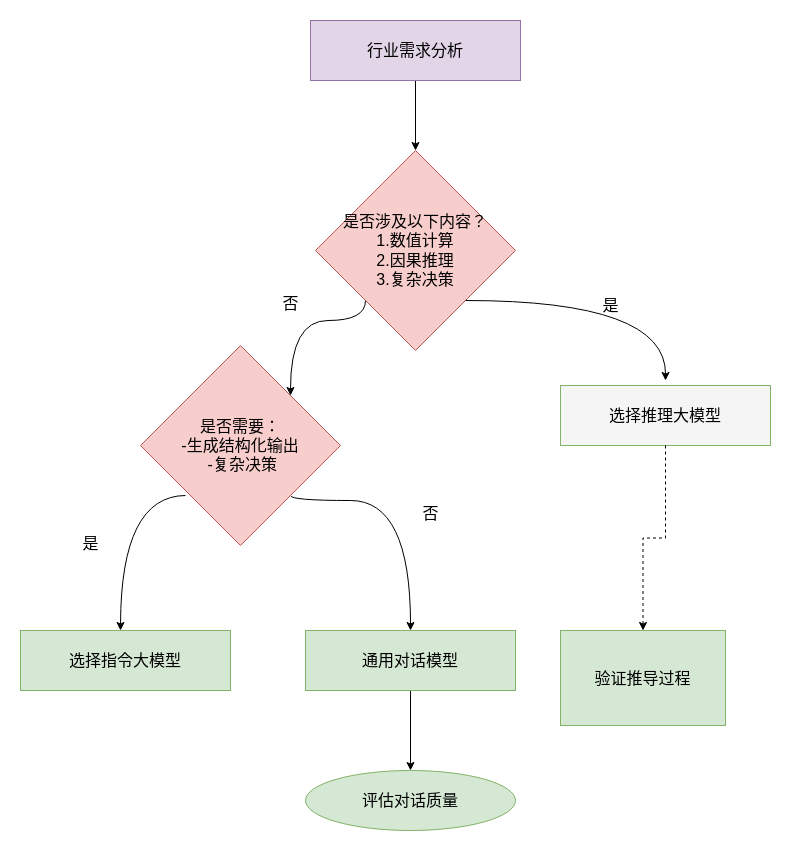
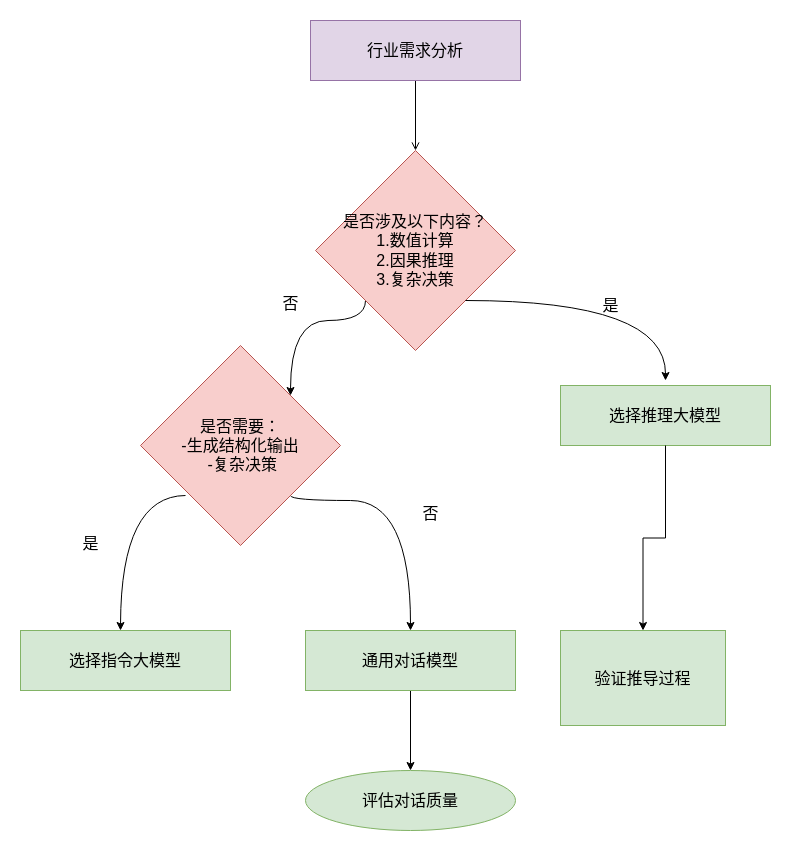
edge "行业需求分析" -> "是否涉及以下内容？ 1.数值计算 2.因果推理 3.复杂决策": arrowhead classic -> open
node "选择推理大模型": fillcolor #f5f5f5 -> #d5e8d4
edge "选择推理大模型" -> "验证推导过程": style dashed -> solid
